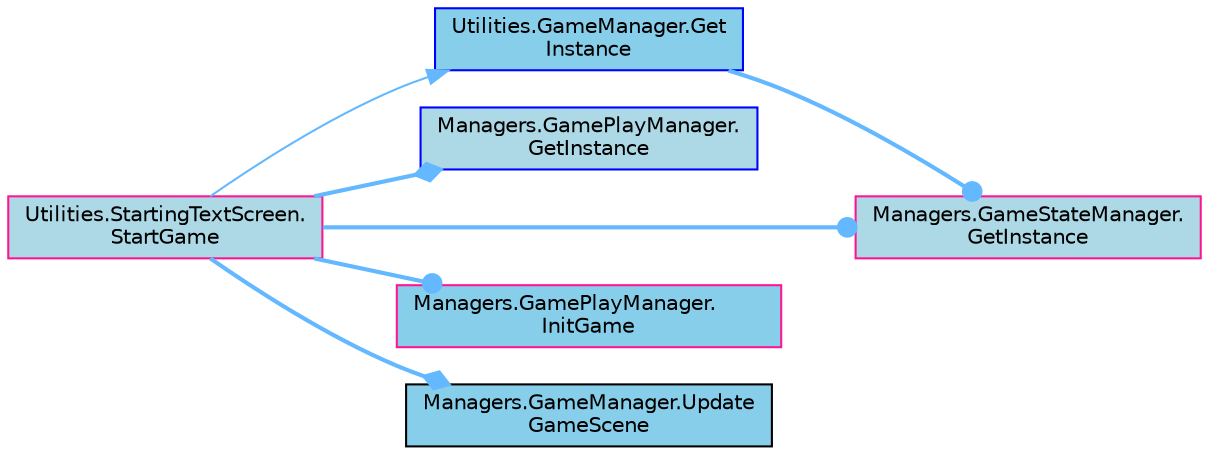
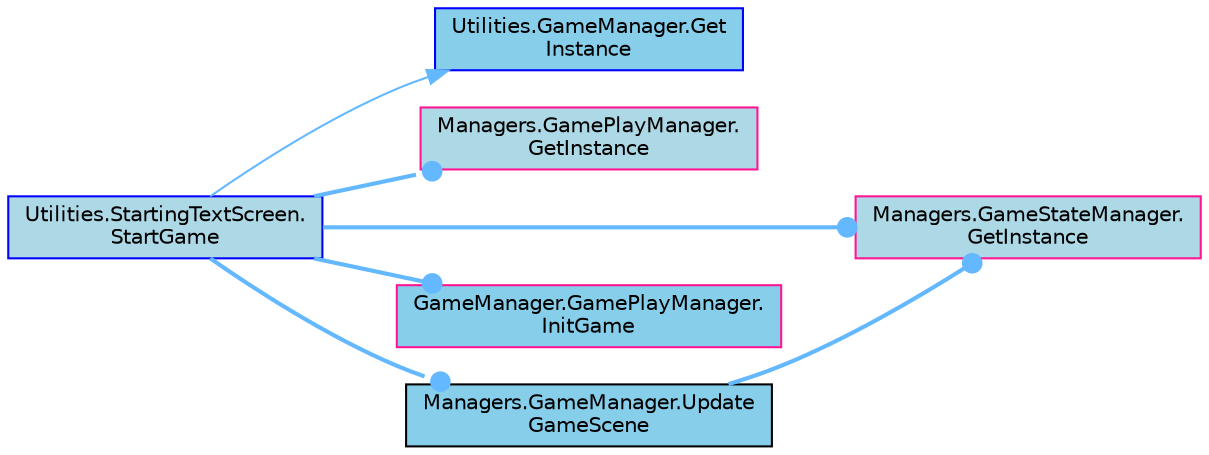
edge "Utilities.GameManager.Get Instance" -> "Managers.GameStateManager. GetInstance": now "Managers.GameManager.Update GameScene" -> "Managers.GameStateManager. GetInstance"
node "Managers.GamePlayManager. GetInstance": color blue -> deeppink
edge "Utilities.StartingTextScreen. StartGame" -> "Managers.GamePlayManager. GetInstance": arrowhead diamond -> dot
node "Utilities.StartingTextScreen. StartGame": color deeppink -> blue
node "Managers.GamePlayManager. InitGame": label "Managers.GamePlayManager. InitGame" -> "GameManager.GamePlayManager. InitGame"
edge "Utilities.StartingTextScreen. StartGame" -> "Managers.GameManager.Update GameScene": arrowhead diamond -> dot
